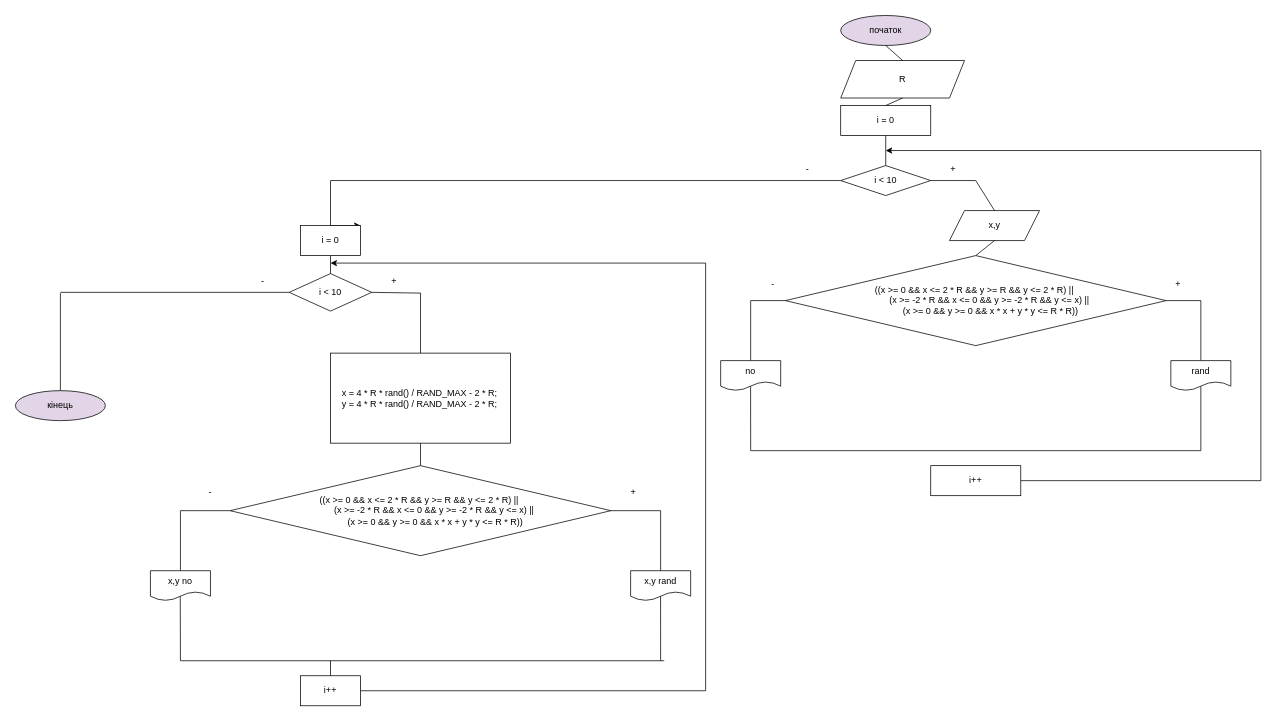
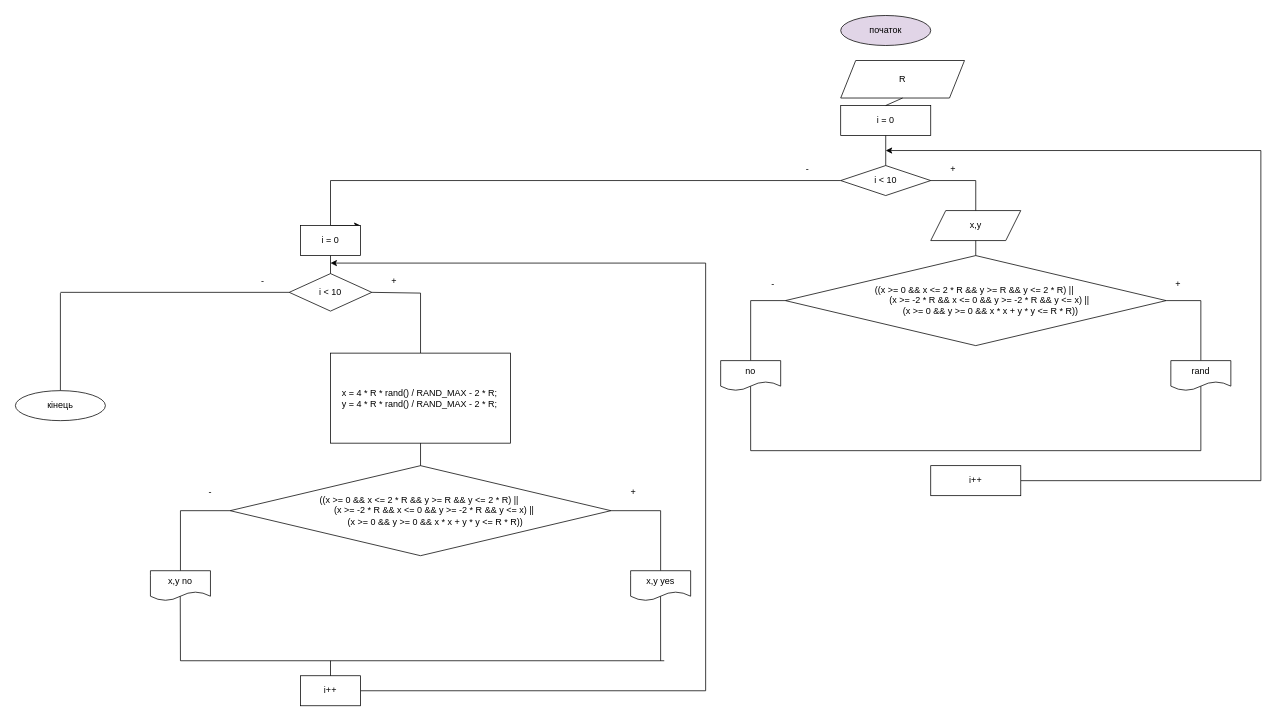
edge "початок" -- "R": removed
node "x,y": moved (994, 225) -> (975, 225)
node "кінець": fillcolor #e1d5e7 -> #ffffff
node "x,y rand": label "x,y rand" -> "x,y yes"
